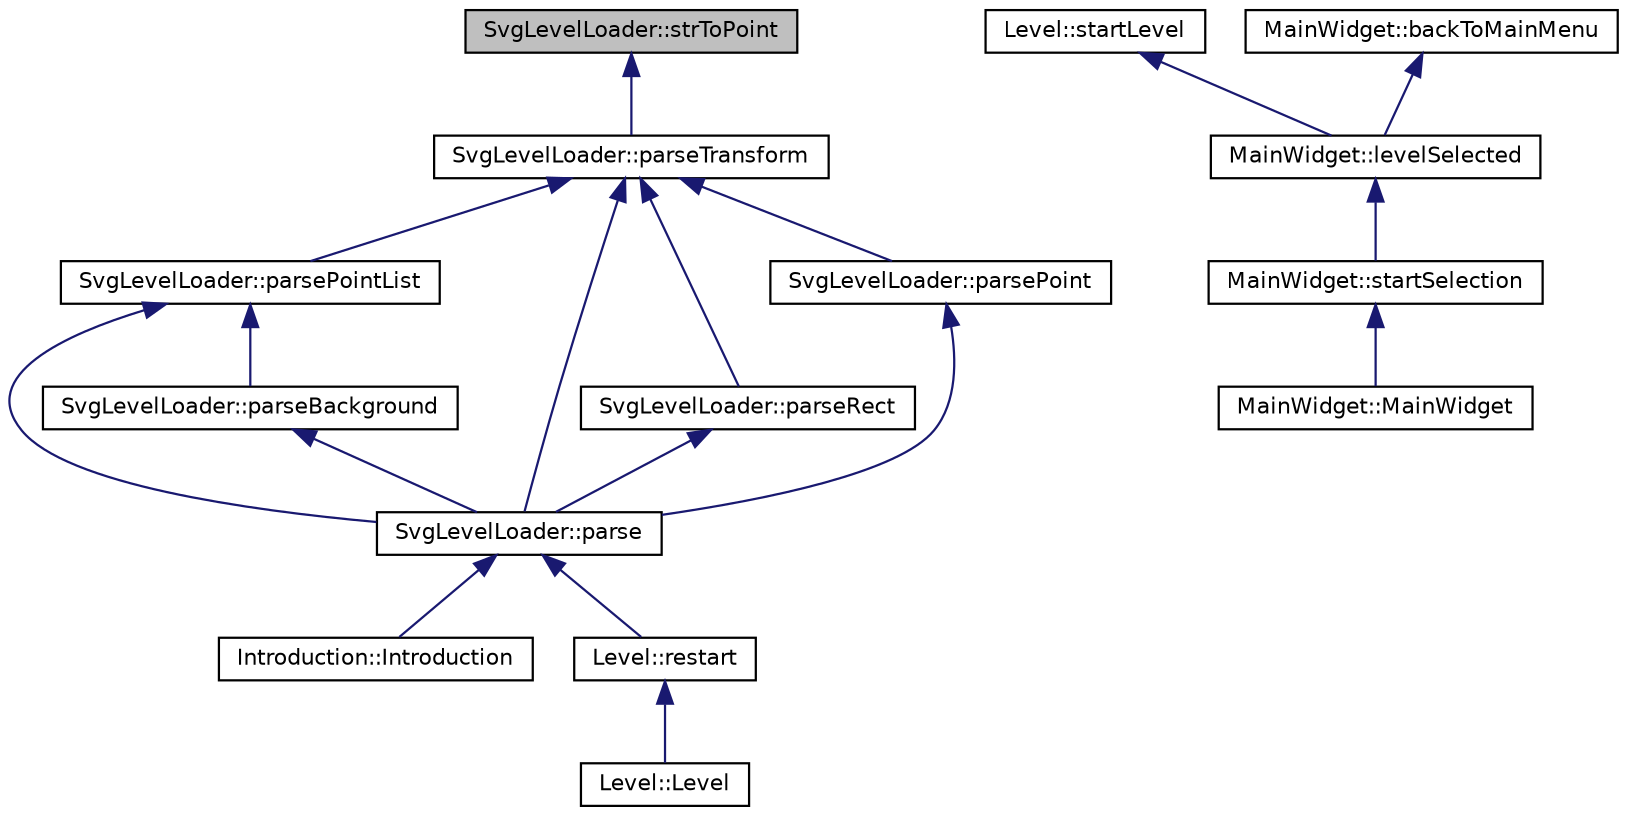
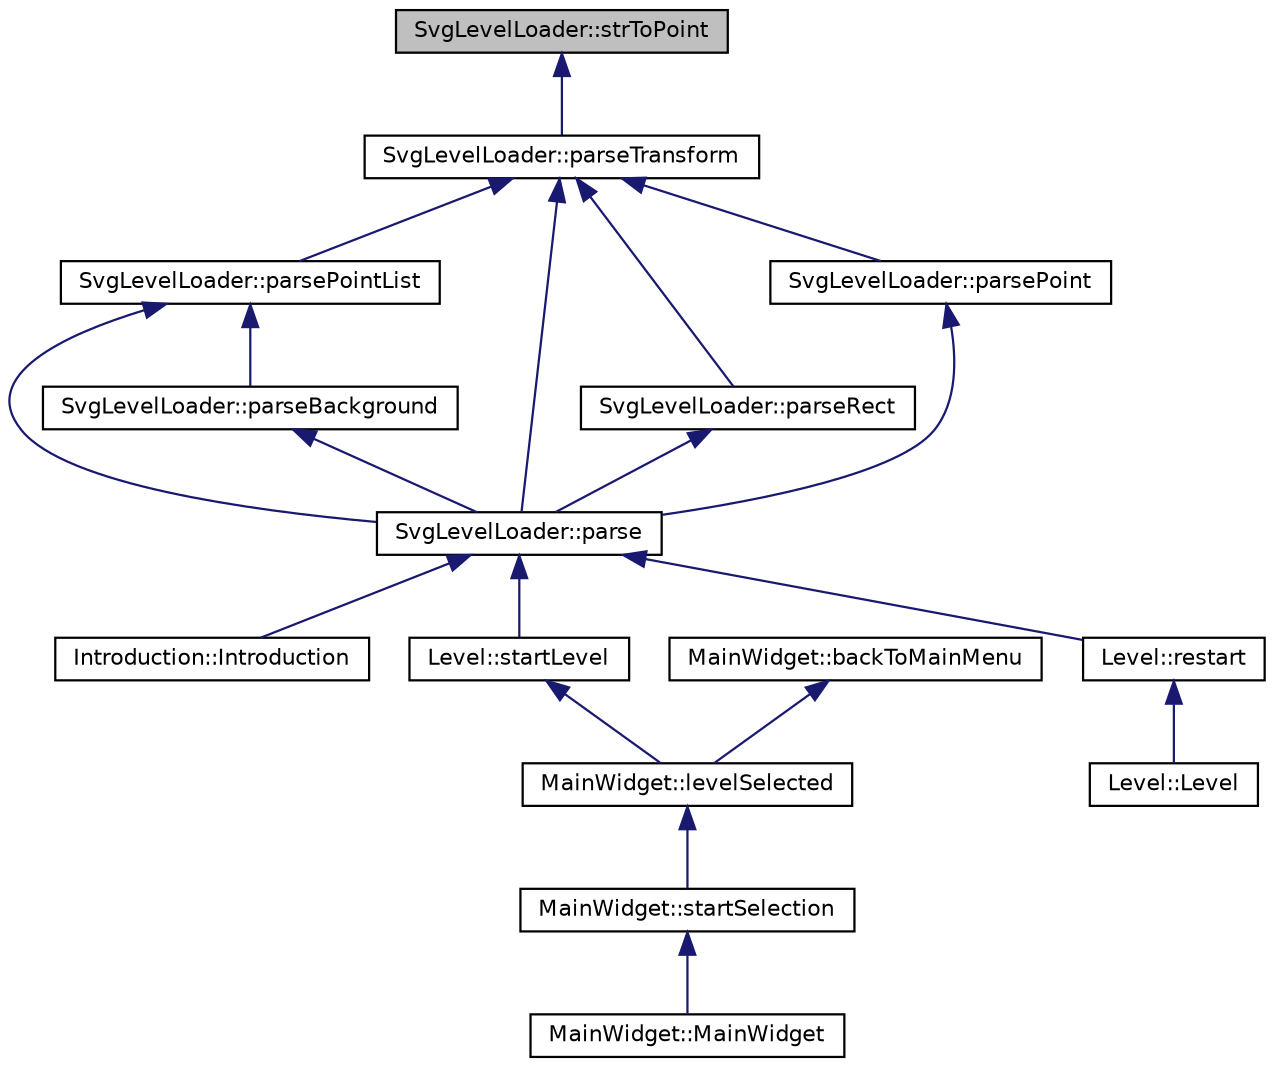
edge "Level::startLevel" -> "SvgLevelLoader::parse": added
